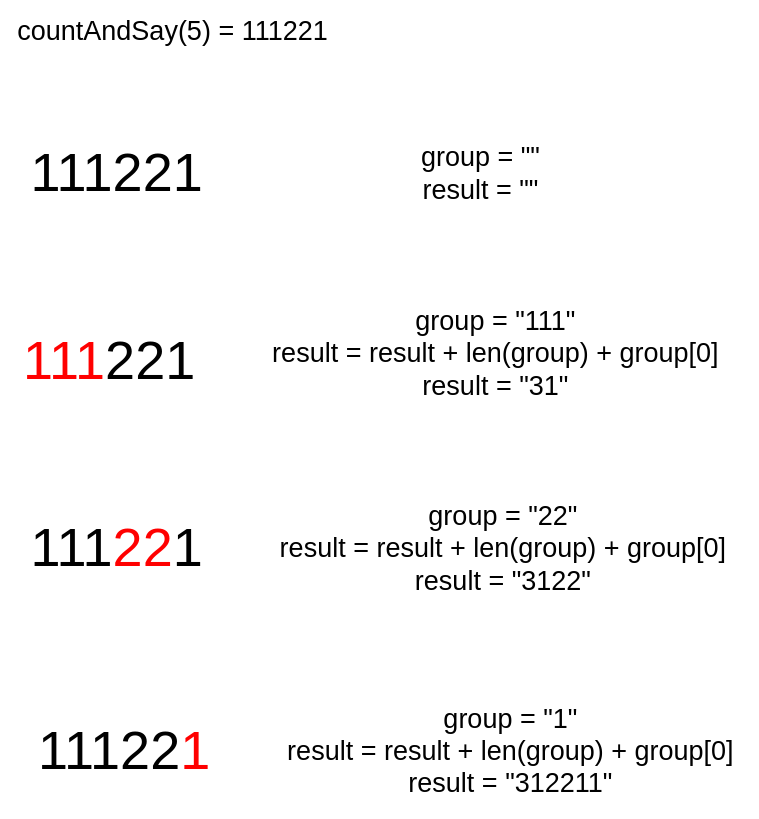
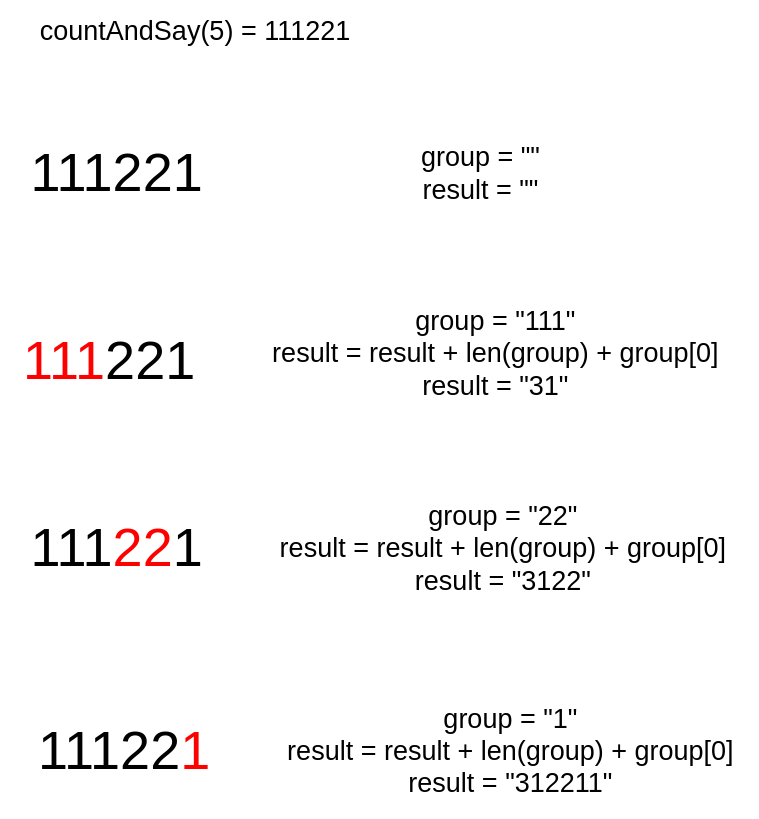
node "countAndSay(5) = 111221": moved (177, 30) -> (199, 30)
